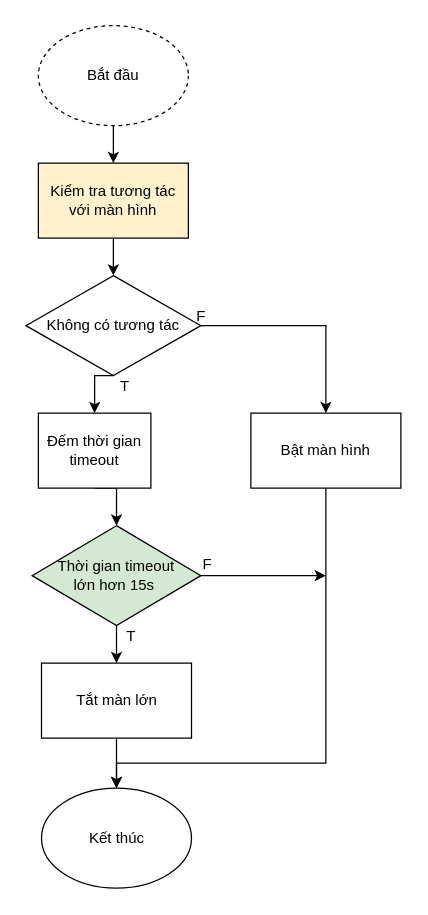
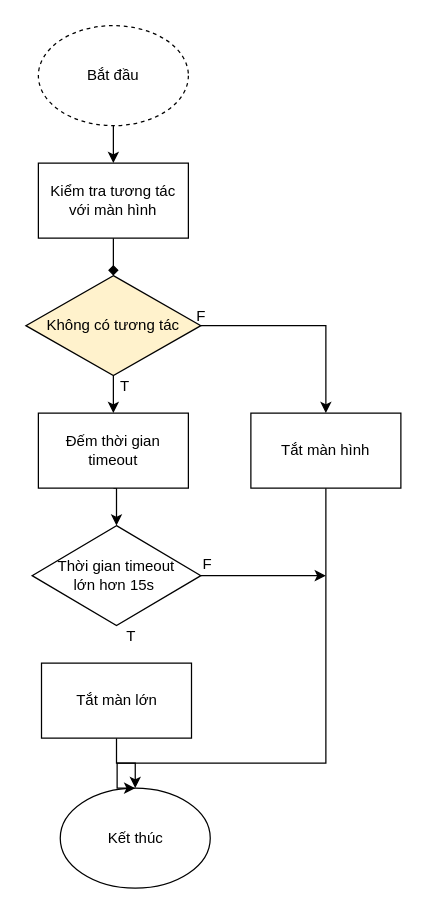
node "Kiểm tra tương tác với màn hình": fillcolor #fff2cc -> #ffffff
edge "Kiểm tra tương tác với màn hình" -> "Không có tương tác": arrowhead classic -> diamond
node "Không có tương tác": fillcolor #ffffff -> #fff2cc
node "Đếm thời gian timeout": size 113x75 -> 150x75
node "Bật màn hình": label "Bật màn hình" -> "Tắt màn hình"
node "Thời gian timeout lớn hơn 15s": fillcolor #d5e8d4 -> #ffffff
edge "Thời gian timeout lớn hơn 15s" -> "Tắt màn lớn": removed
node "Kết thúc": moved (116, 838) -> (135, 838)
